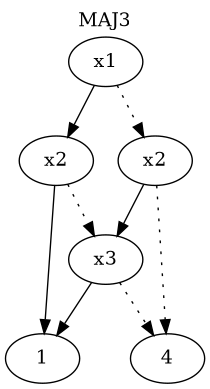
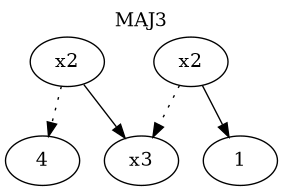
node "x1": removed
edge "x3" -> "1": removed
edge "x3" -> "4": removed
